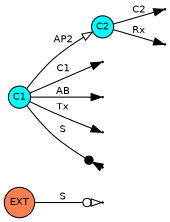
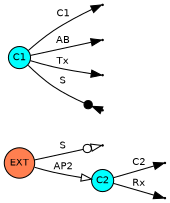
edge "C1" -> "C2": now "EXT" -> "C2"
